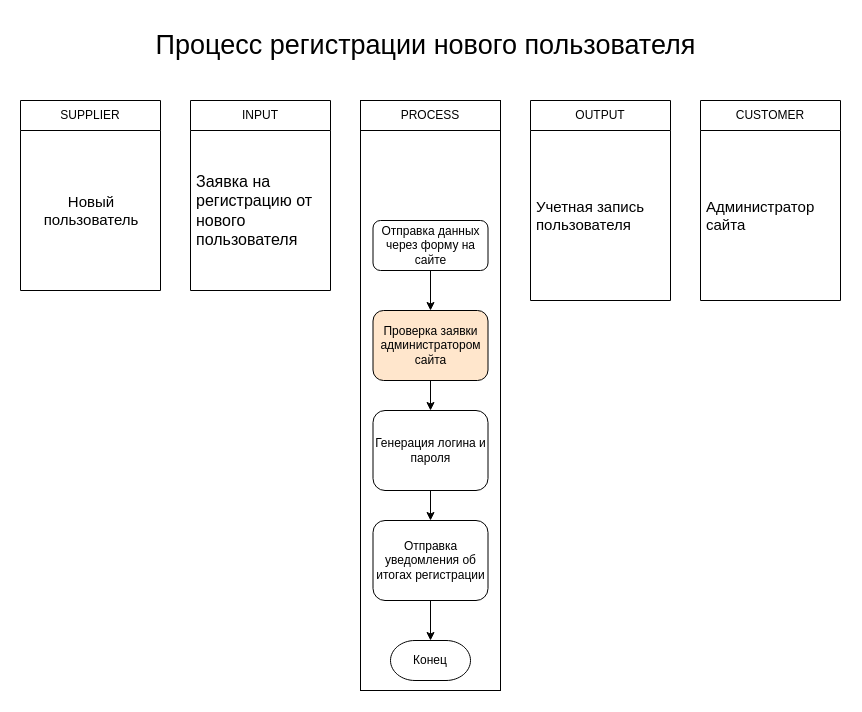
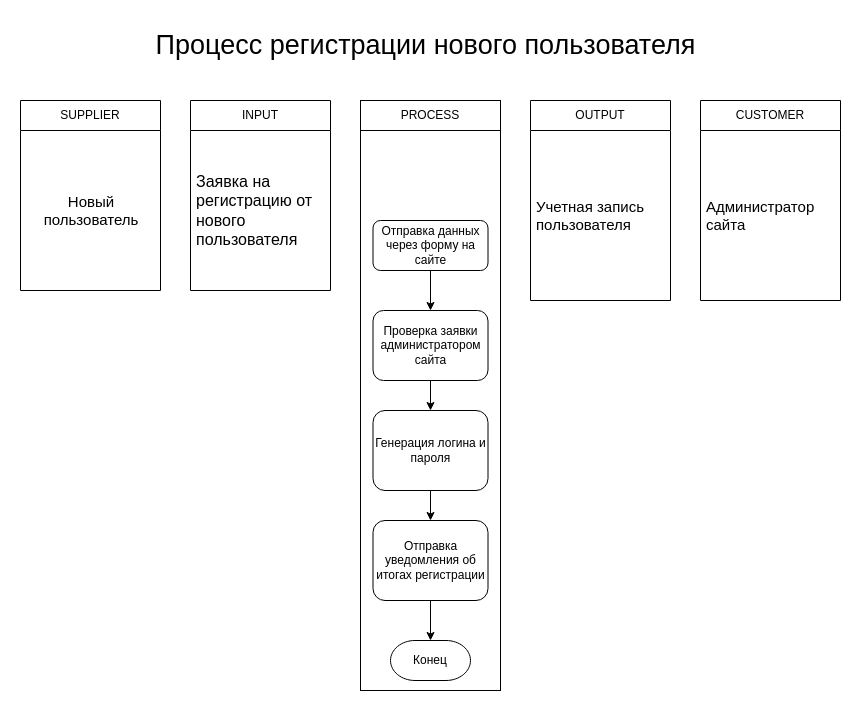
node "Проверка заявки администратором сайта": fillcolor #ffe6cc -> #ffffff
